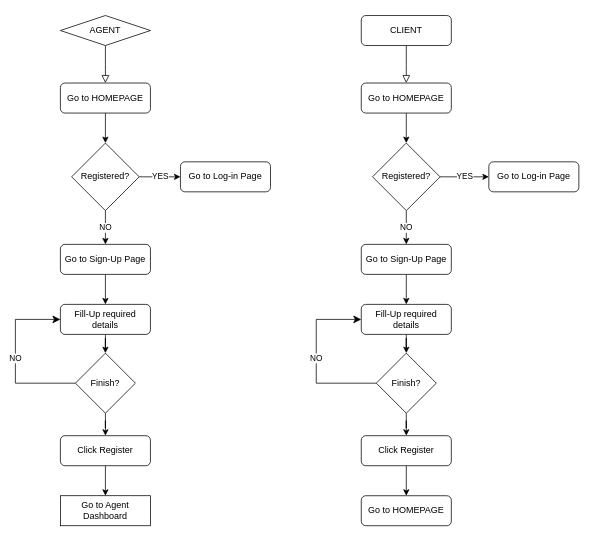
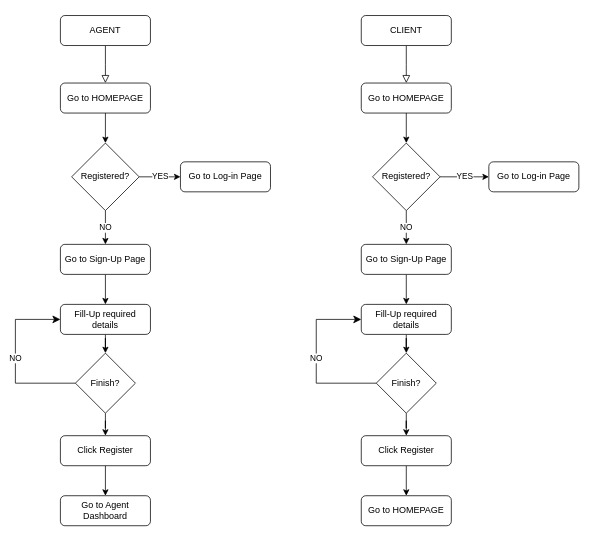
node "AGENT": shape diamond -> rounded rectangle
node "Go to Agent Dashboard": shape rectangle -> rounded rectangle
